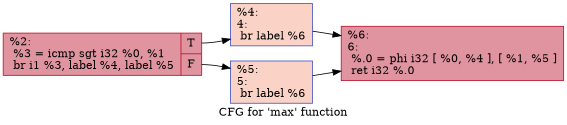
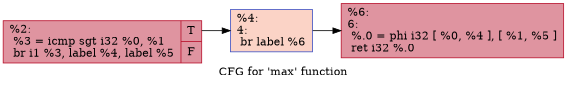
node "%5:": removed
